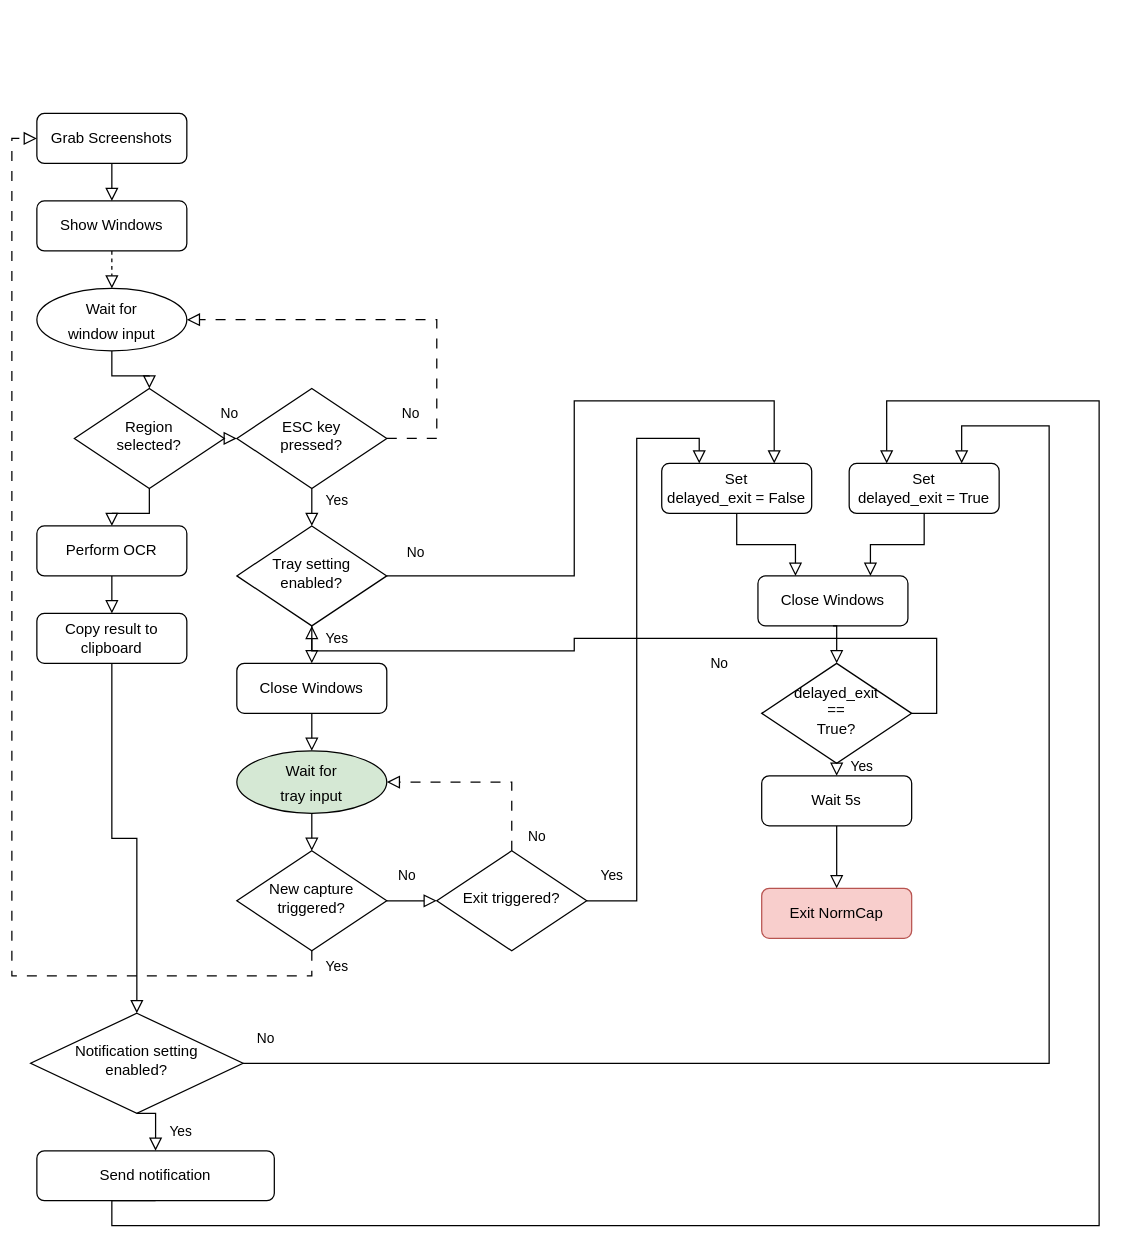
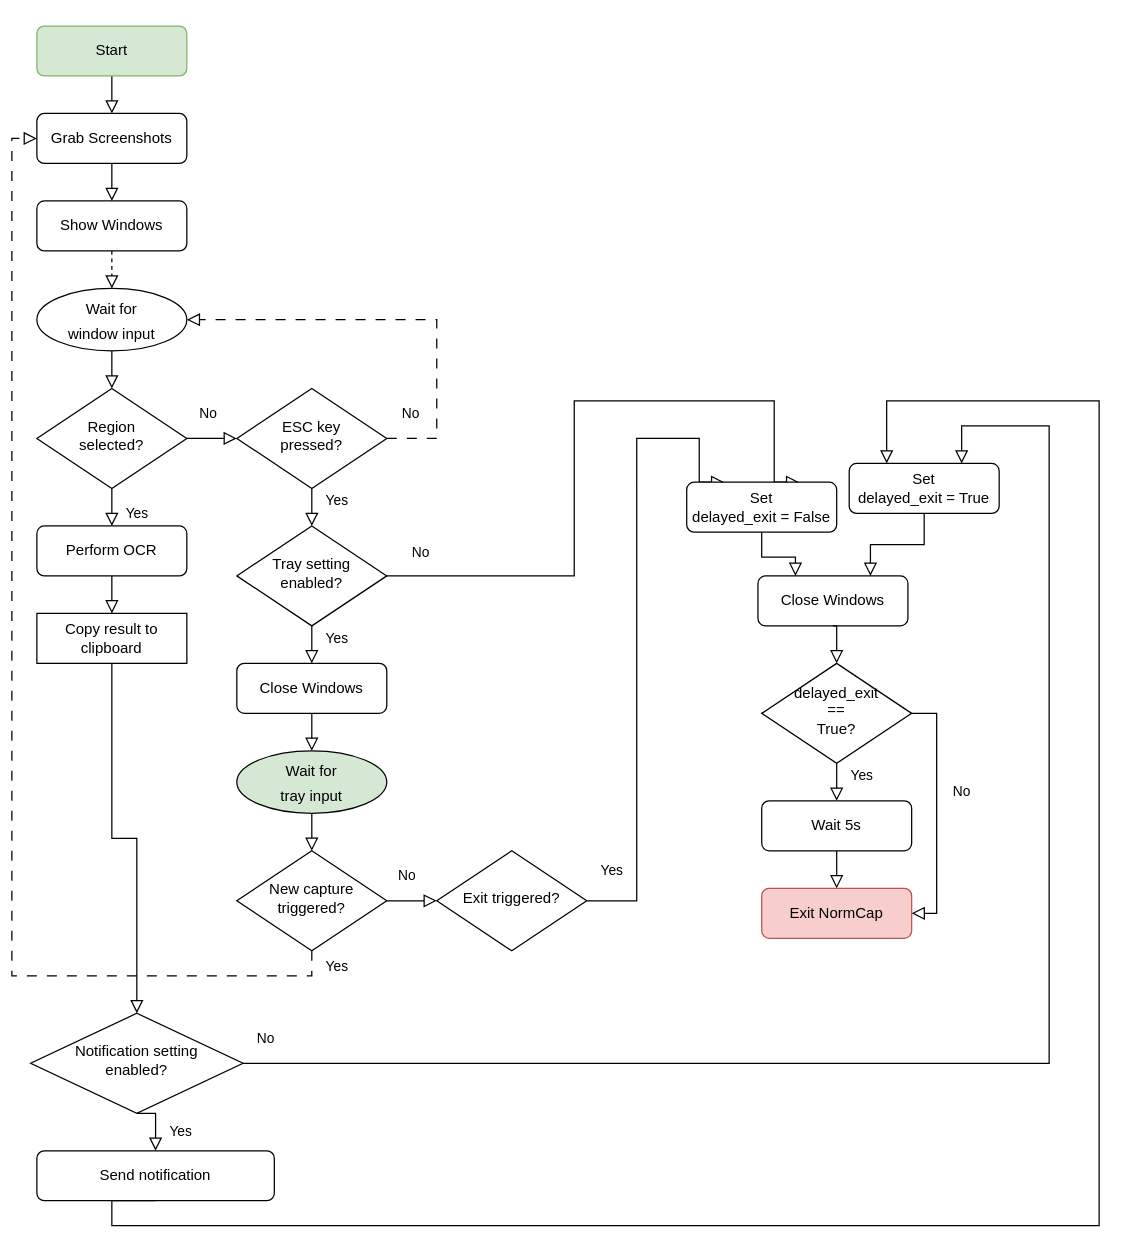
node "Start": added
edge "Start" -> "Grab Screenshots": added
node "Region selected?": moved (149, 438) -> (112, 438)
node "Set delayed_exit = False": moved (737, 488) -> (762, 507)
node "Copy result to clipboard": shape rounded rectangle -> rectangle
edge "delayed_exit == True?" -> "Tray setting enabled?": now "delayed_exit == True?" -> "Exit NormCap"
node "Wait 5s": moved (837, 801) -> (837, 826)
edge "Exit triggered?" -> "Wait for tray input": removed, label "No"
